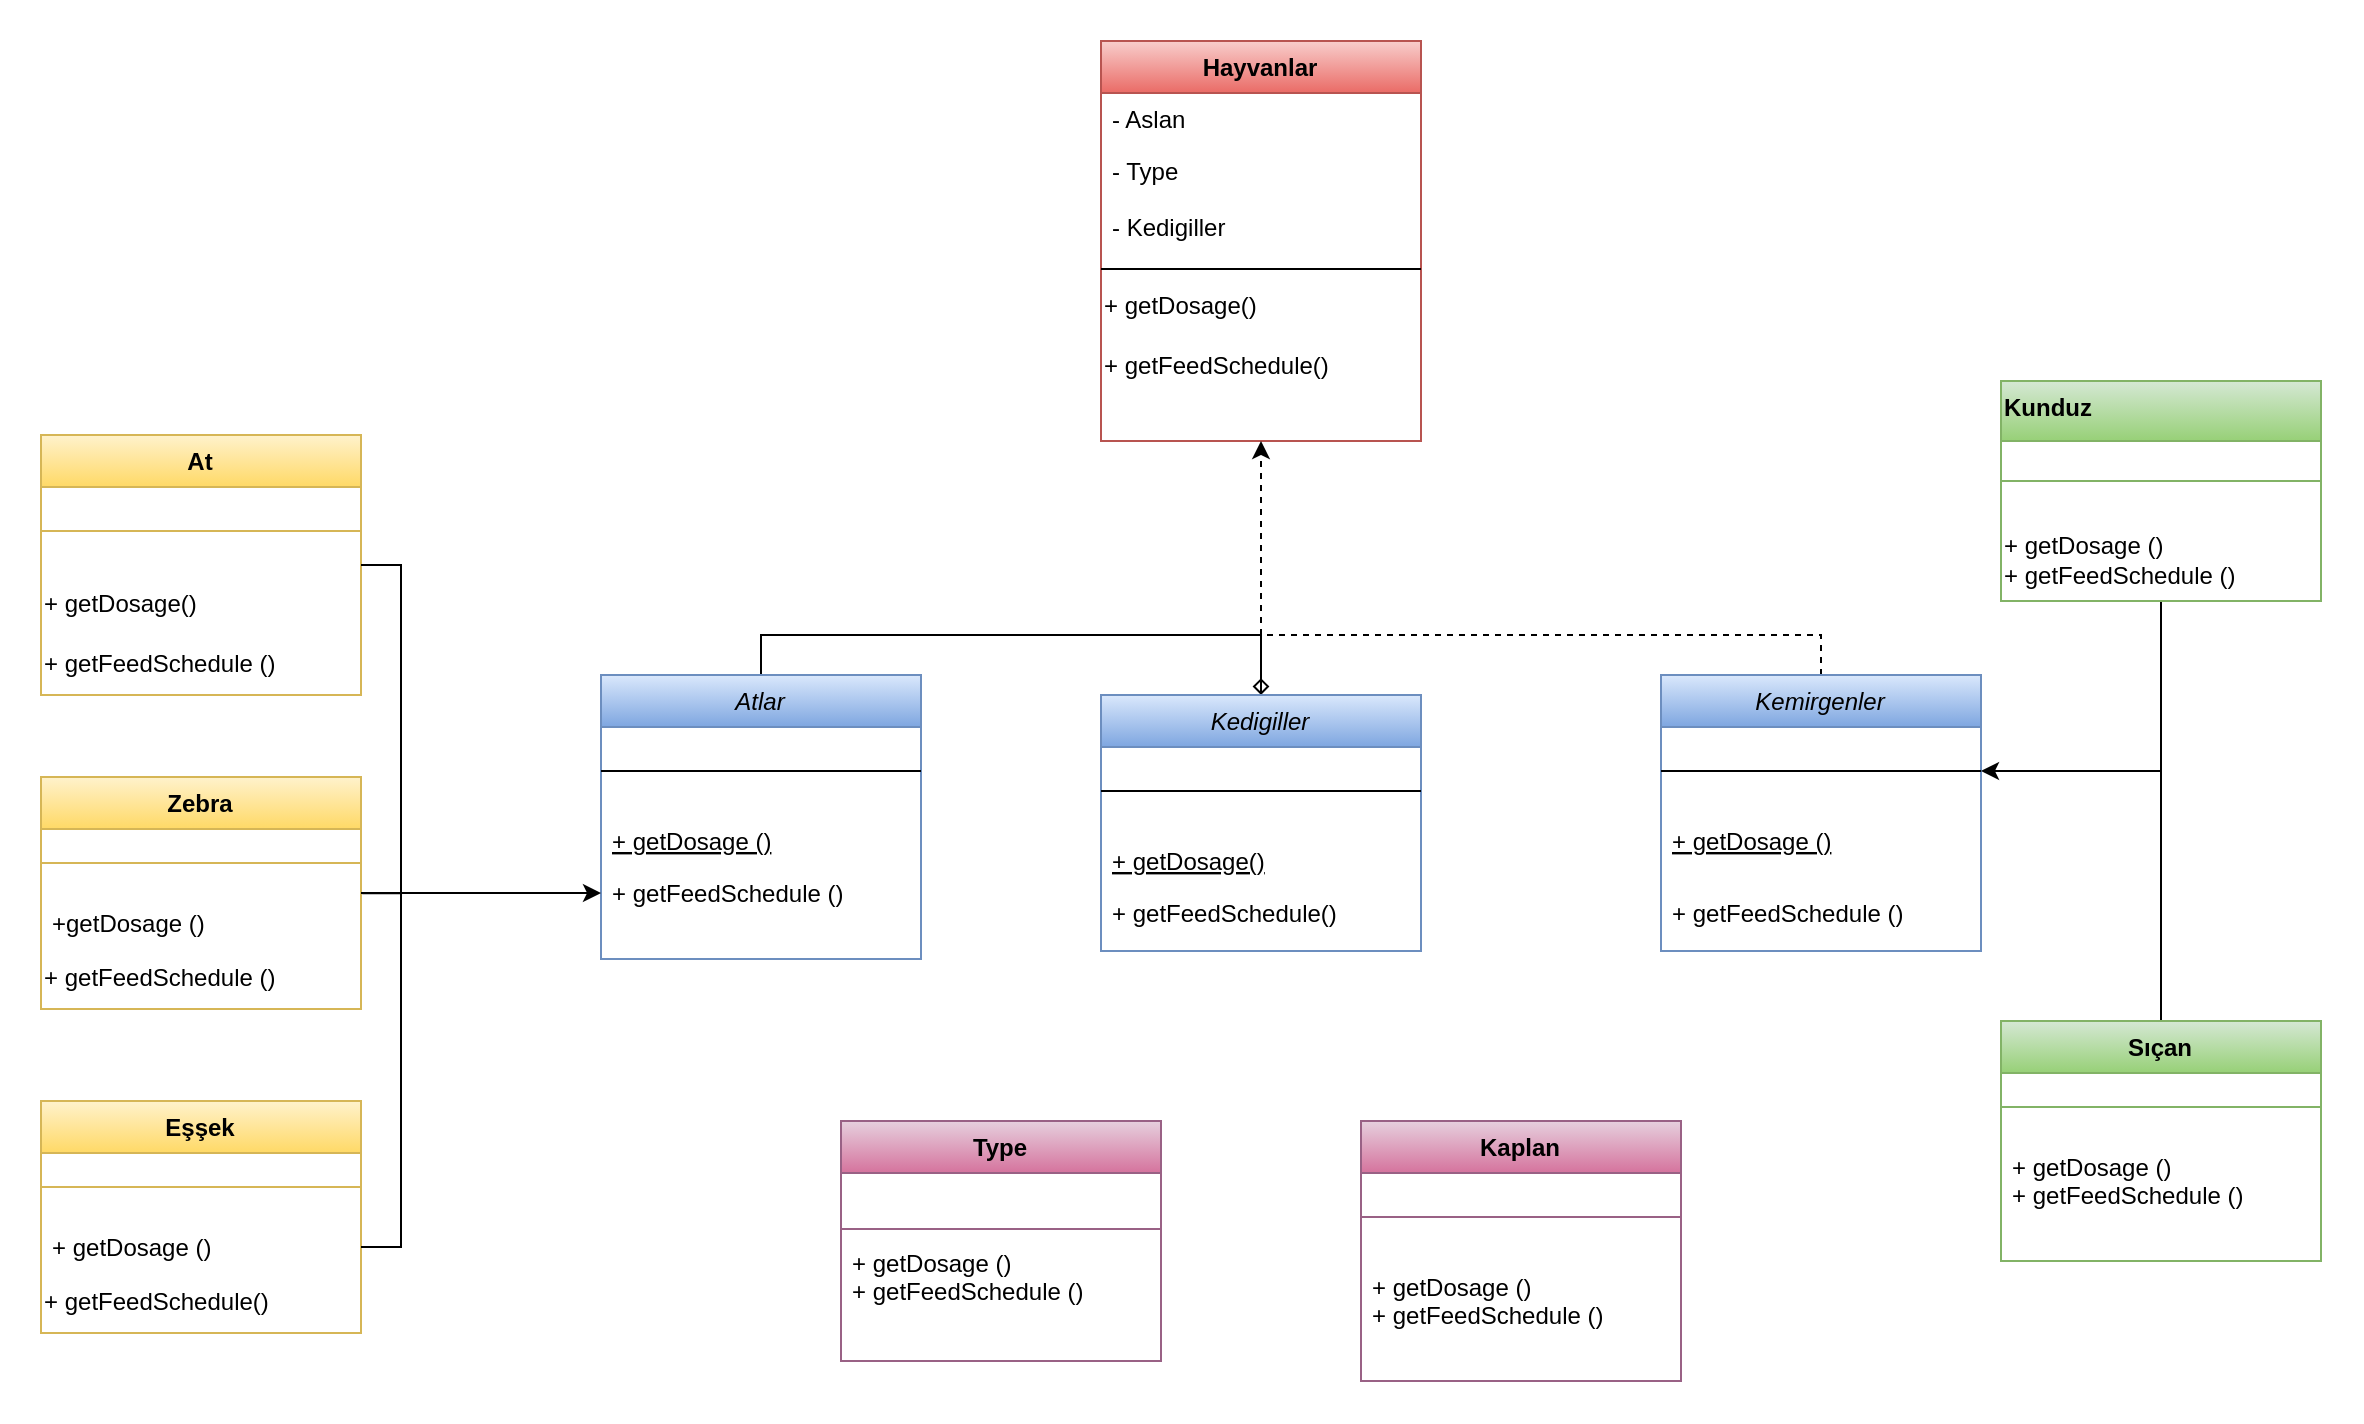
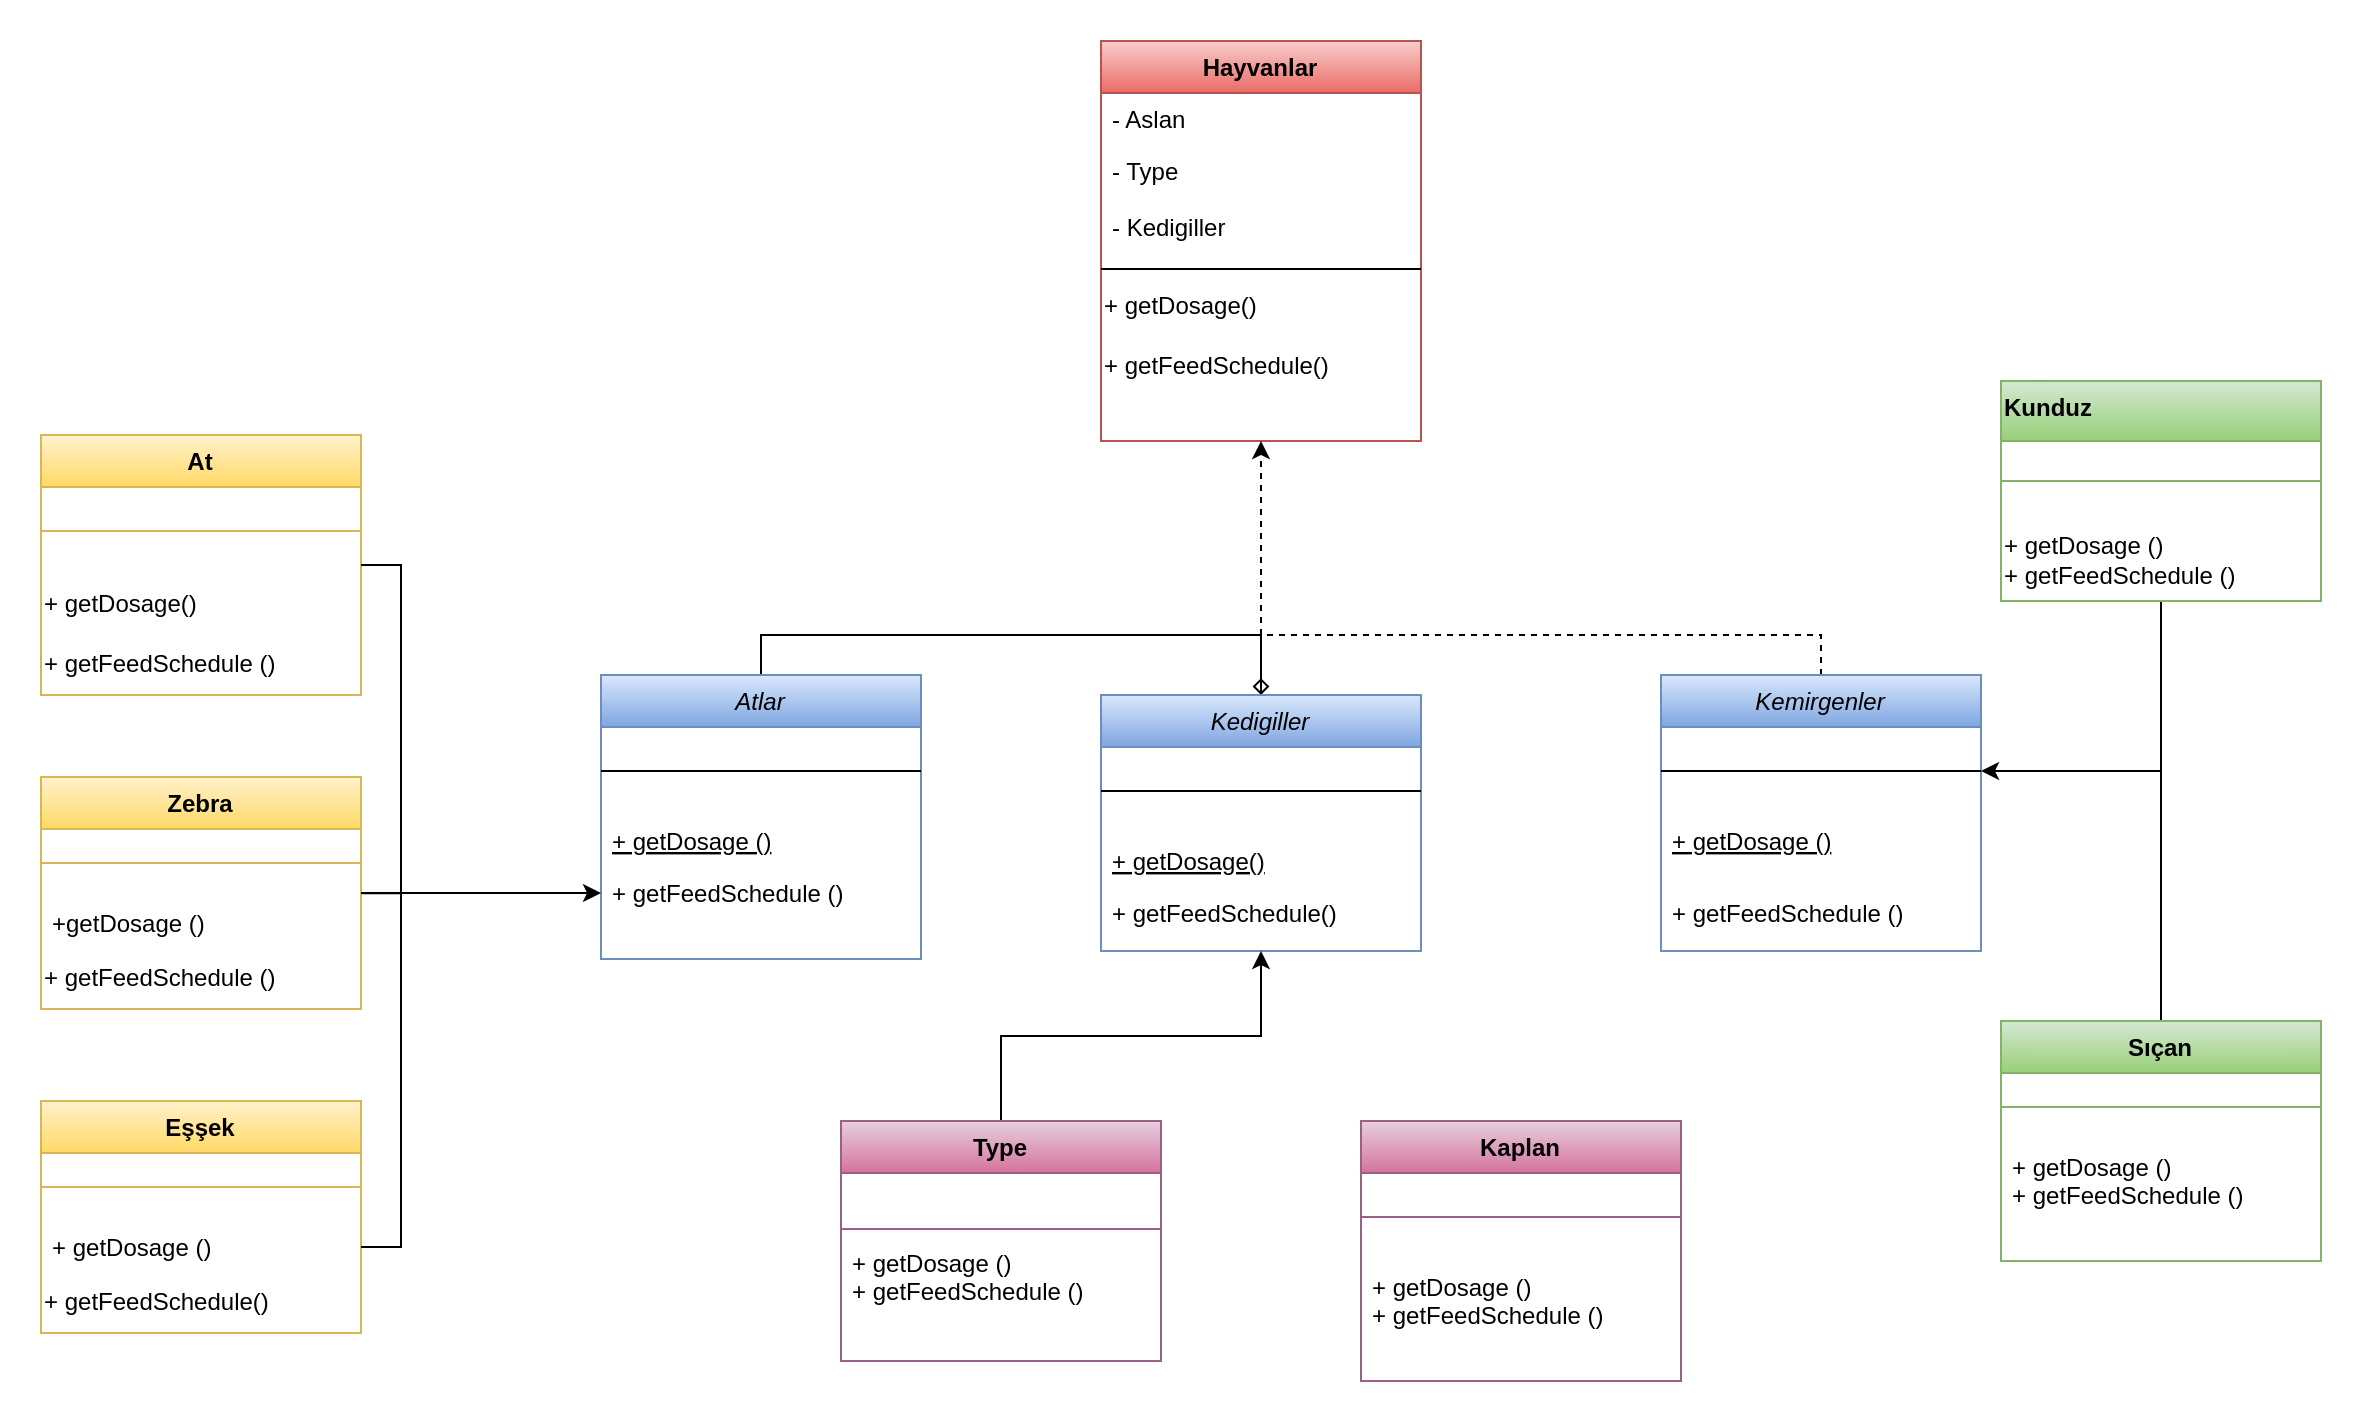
edge "Type" -> "Kedigiller": added
